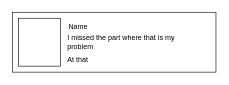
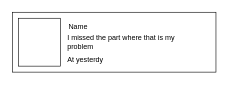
node "At that": label "At that" -> "At yesterdy"
